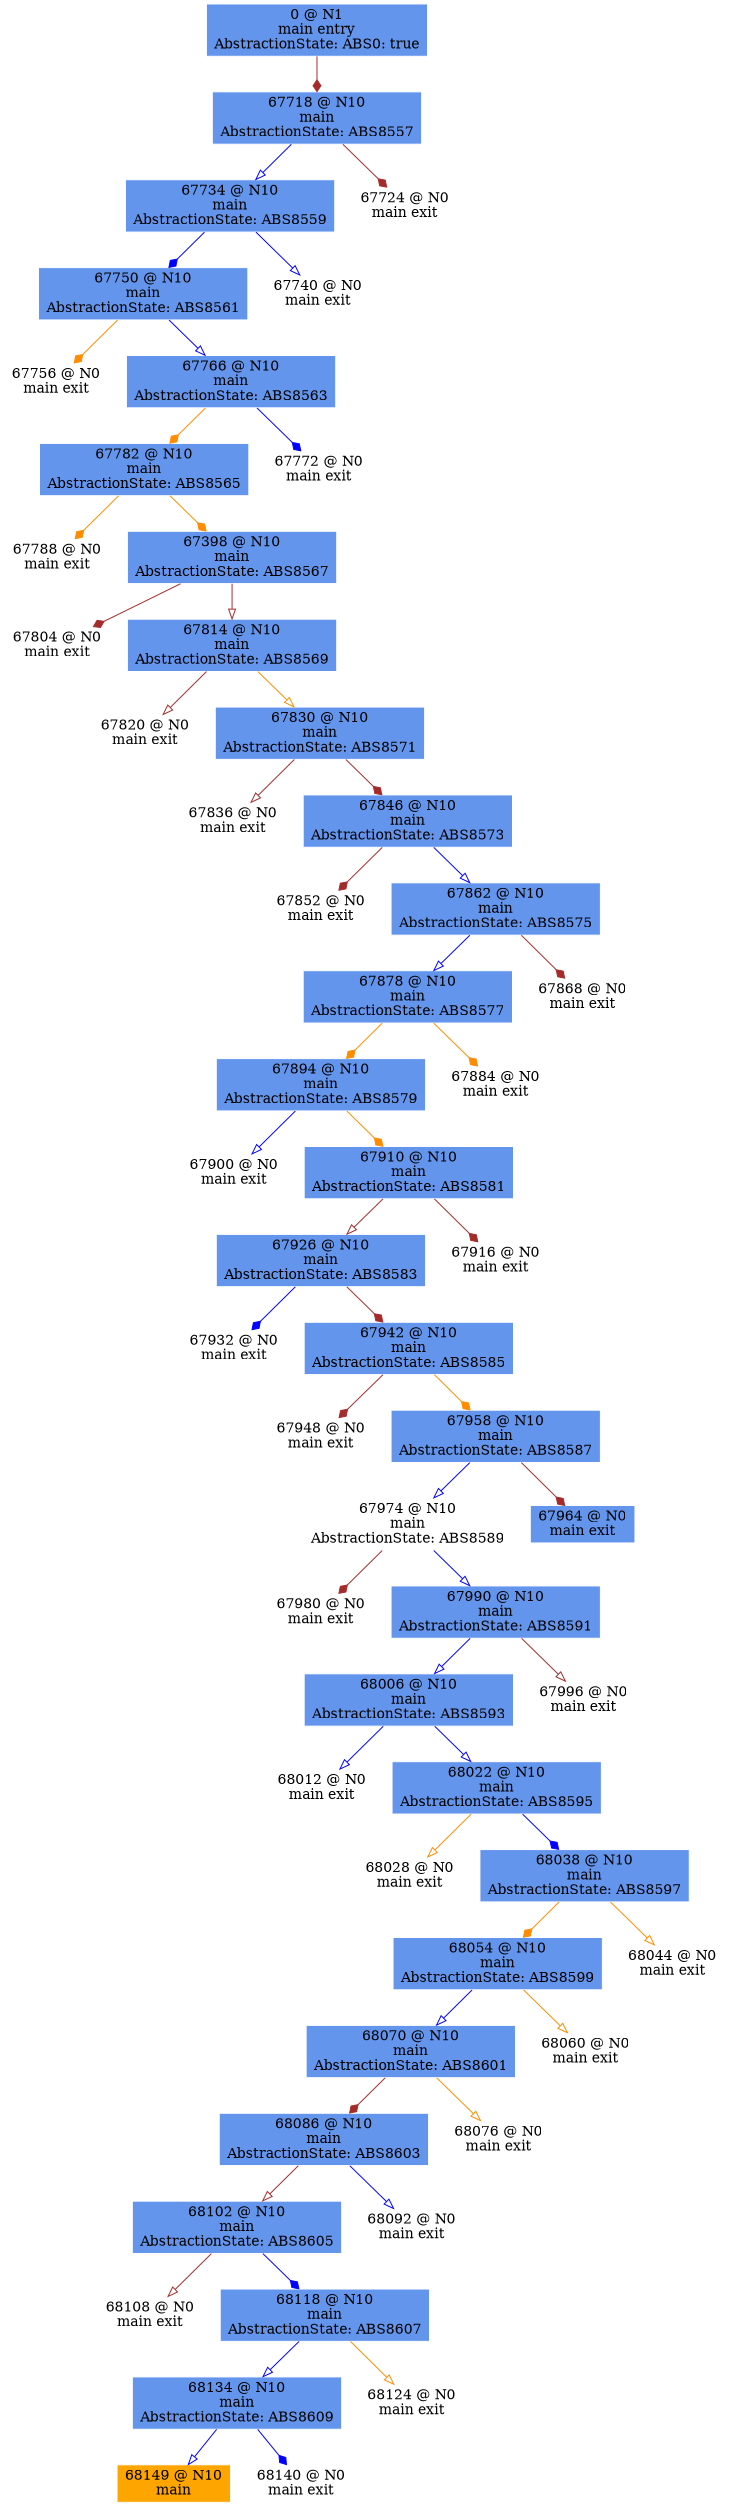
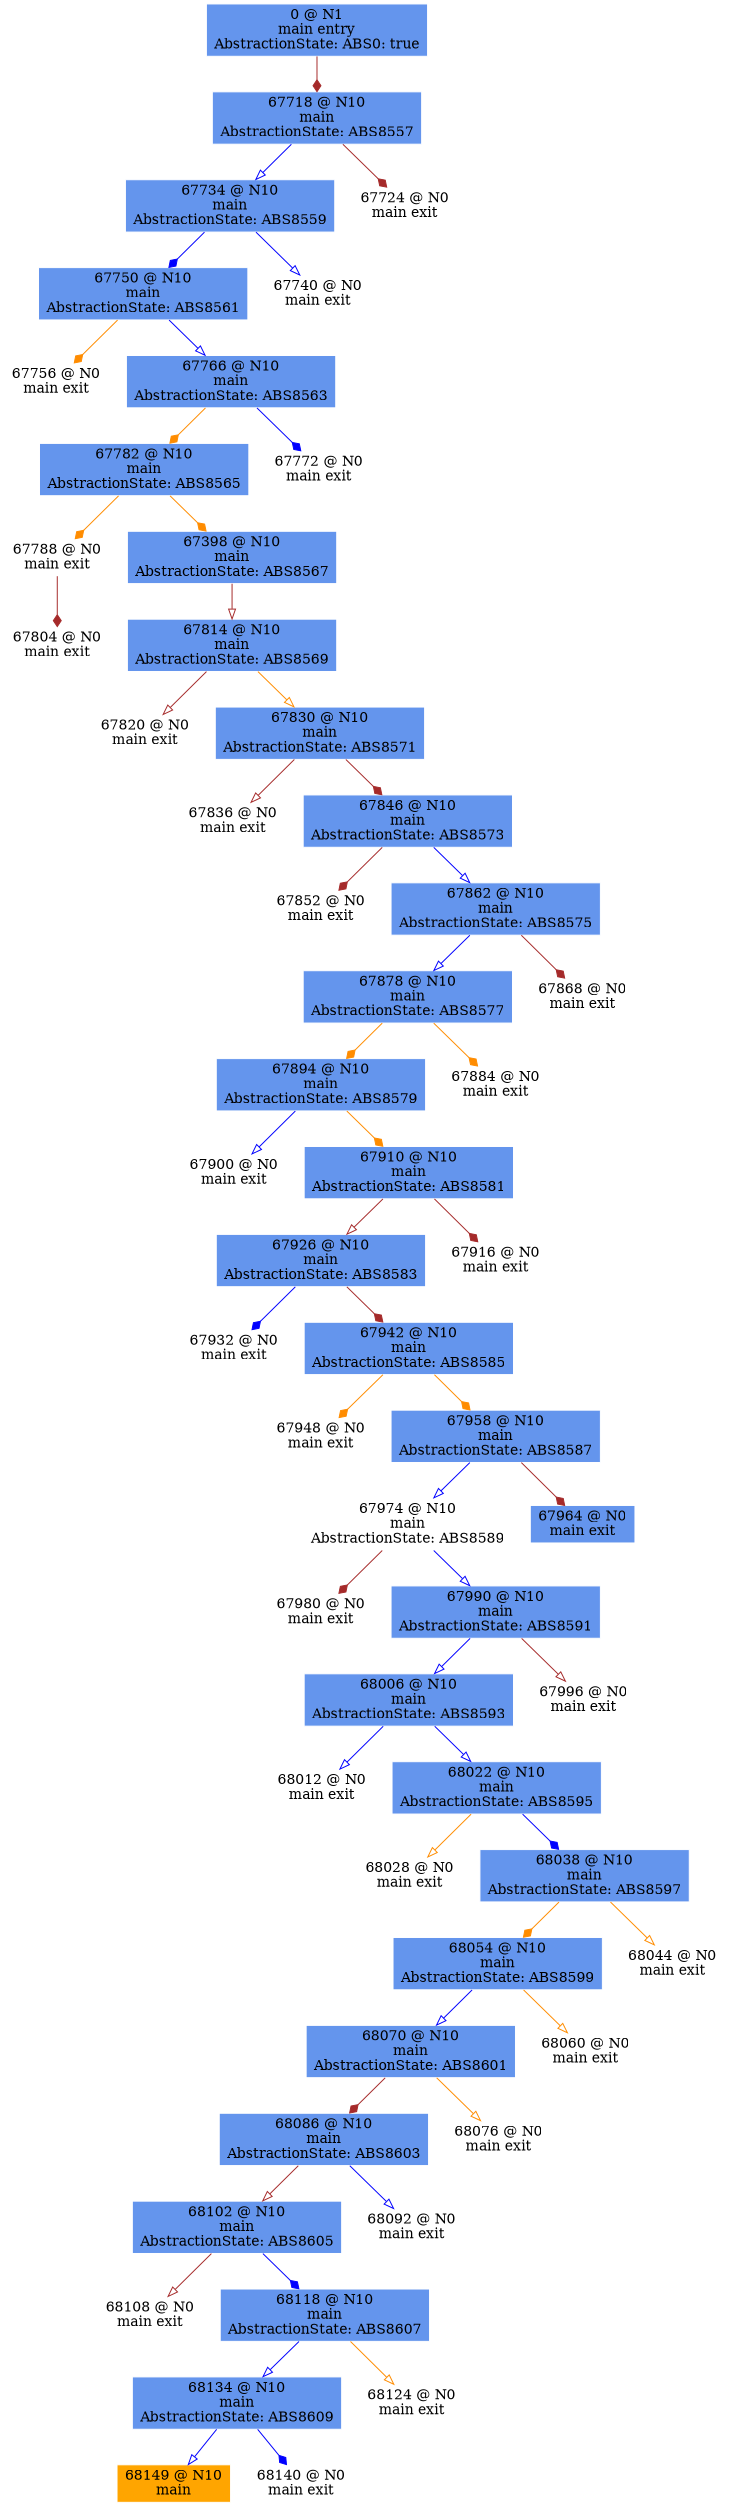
edge "67398 @ N10 main AbstractionState: ABS8567" -> "67804 @ N0 main exit": now "67788 @ N0 main exit" -> "67804 @ N0 main exit"
edge "67942 @ N10 main AbstractionState: ABS8585" -> "67948 @ N0 main exit": color brown -> darkorange
